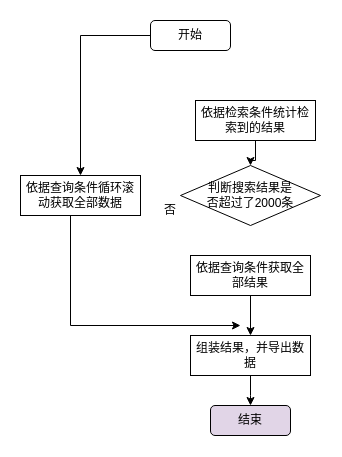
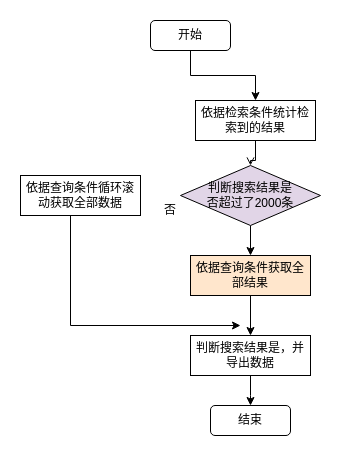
edge "开始" -> "依据查询条件循环滚动获取全部数据": now "开始" -> "依据检索条件统计检索到的结果"
edge "依据检索条件统计检索到的结果" -> "判断搜索结果是 否超过了2000条": arrowhead classic -> open
node "判断搜索结果是 否超过了2000条": fillcolor #ffffff -> #e1d5e7
edge "判断搜索结果是 否超过了2000条" -> "依据查询条件获取全部结果": added
node "依据查询条件获取全部结果": fillcolor #ffffff -> #ffe6cc
node "组装结果，并导出数据": label "组装结果，并导出数据" -> "判断搜索结果是，并导出数据"
node "结束": fillcolor #e1d5e7 -> #ffffff
